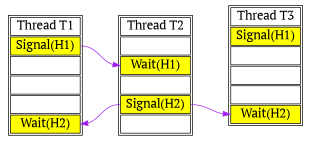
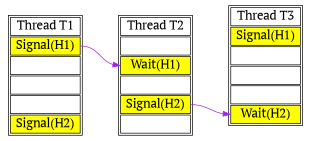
edge "Thread T2" -> "Thread T1": removed
node "Thread T1": text "Wait(H2)" -> "Signal(H2)"
